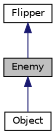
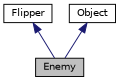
edge "Object" -> "Enemy": reversed
